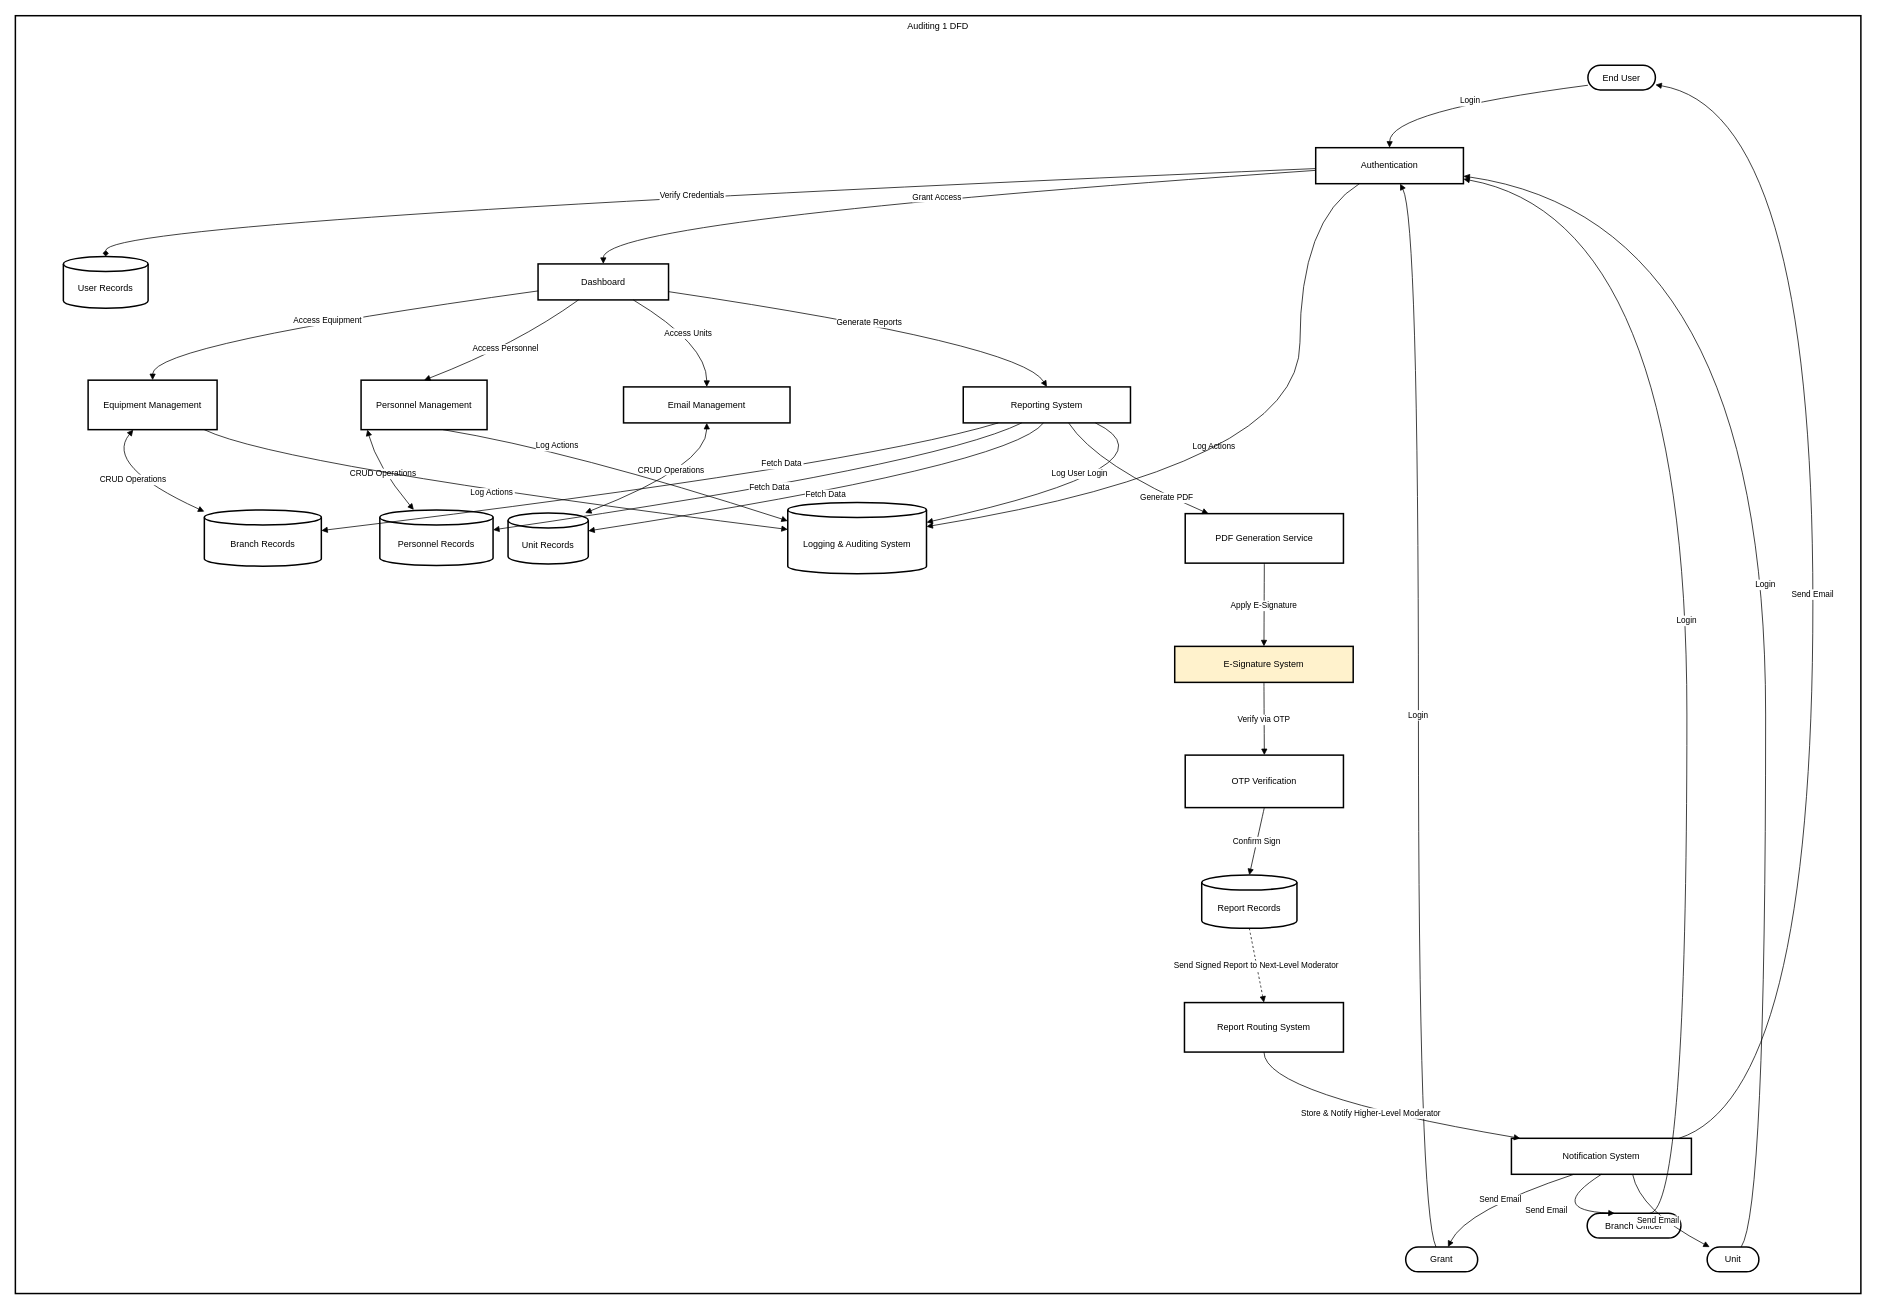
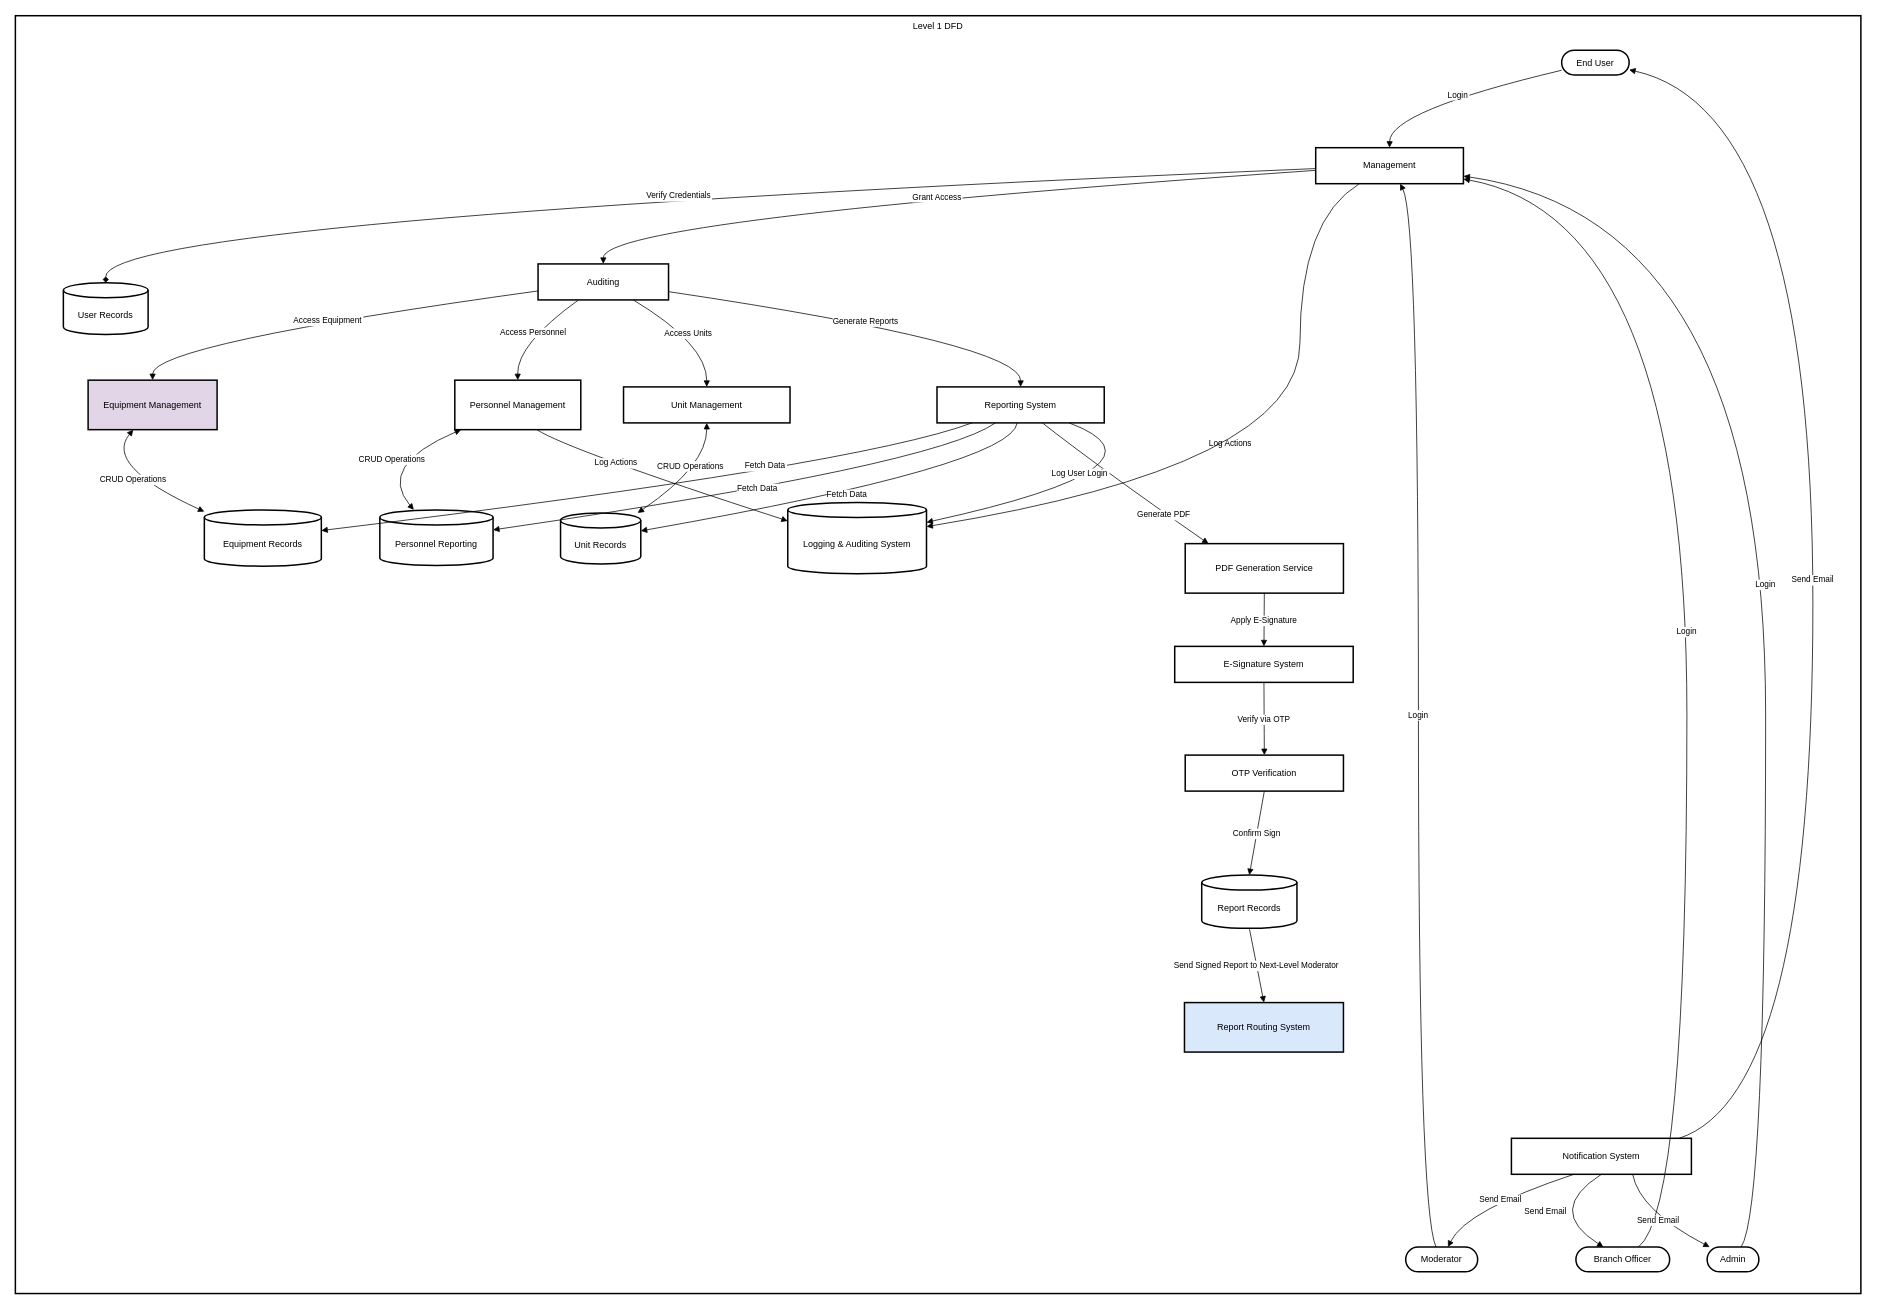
node "Auditing 1 DFD": label "Auditing 1 DFD" -> "Level 1 DFD"
node "End User": moved (1622, 77) -> (1596, 62)
node "Authentication": label "Authentication" -> "Management"
node "User Records": moved (106, 282) -> (106, 308)
node "Dashboard": label "Dashboard" -> "Auditing"
node "Equipment Management": fillcolor #ffffff -> #e1d5e7
node "Personnel Management": moved (424, 405) -> (518, 405)
node "Email Management": label "Email Management" -> "Unit Management"
node "Reporting System": moved (1047, 405) -> (1021, 405)
edge "Equipment Management" -> "Logging & Auditing System": removed, label "Log Actions"
node "Unit Records": moved (548, 538) -> (601, 538)
node "PDF Generation Service": moved (1265, 538) -> (1265, 568)
node "Branch Records": label "Branch Records" -> "Equipment Records"
node "Personnel Records": label "Personnel Records" -> "Personnel Reporting"
node "E-Signature System": fillcolor #fff2cc -> #ffffff
node "OTP Verification": size 158x53 -> 158x36
edge "Report Records" -> "Report Routing System": style dashed -> solid
node "Report Routing System": fillcolor #ffffff -> #dae8fc
edge "Report Routing System" -> "Notification System": removed, label "Store & Notify Higher-Level Moderator"
node "Branch Officer": moved (1634, 1226) -> (1623, 1259)
node "Grant": label "Grant" -> "Moderator"
node "Unit": label "Unit" -> "Admin"
